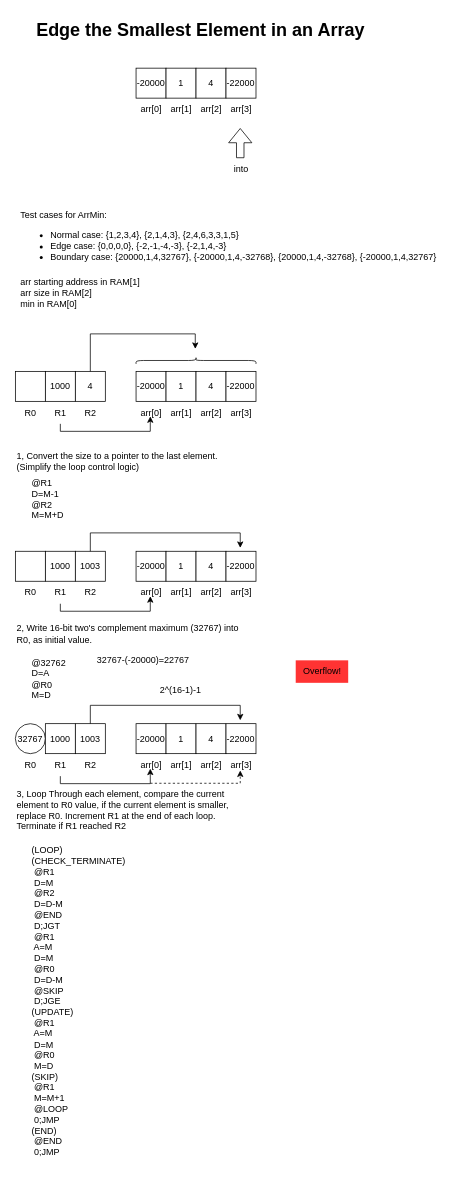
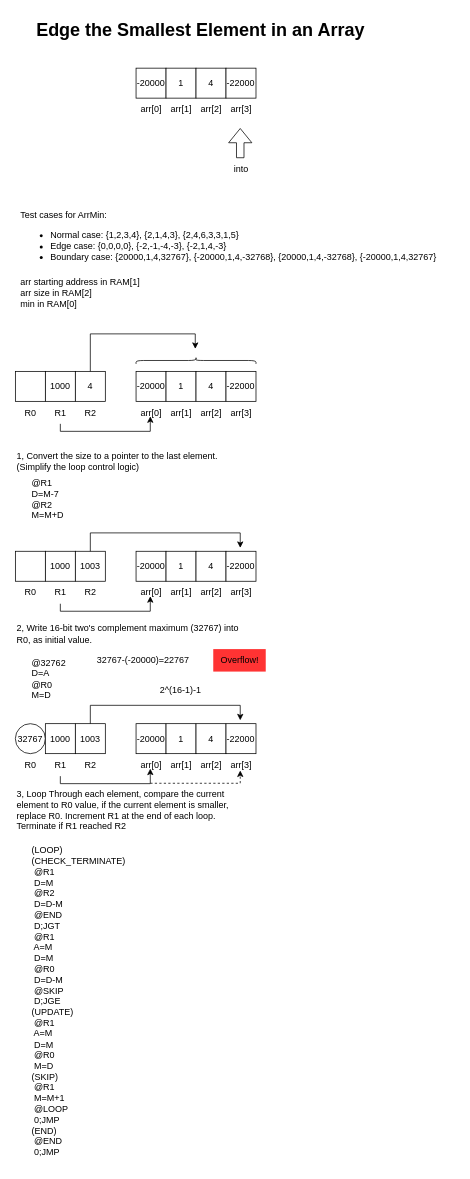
node "@R1 D=M-1 @R2 M=M+D": label "@R1 D=M-1 @R2 M=M+D" -> "@R1 D=M-7 @R2 M=M+D"
node "Overflow!": moved (322, 672) -> (240, 660)
